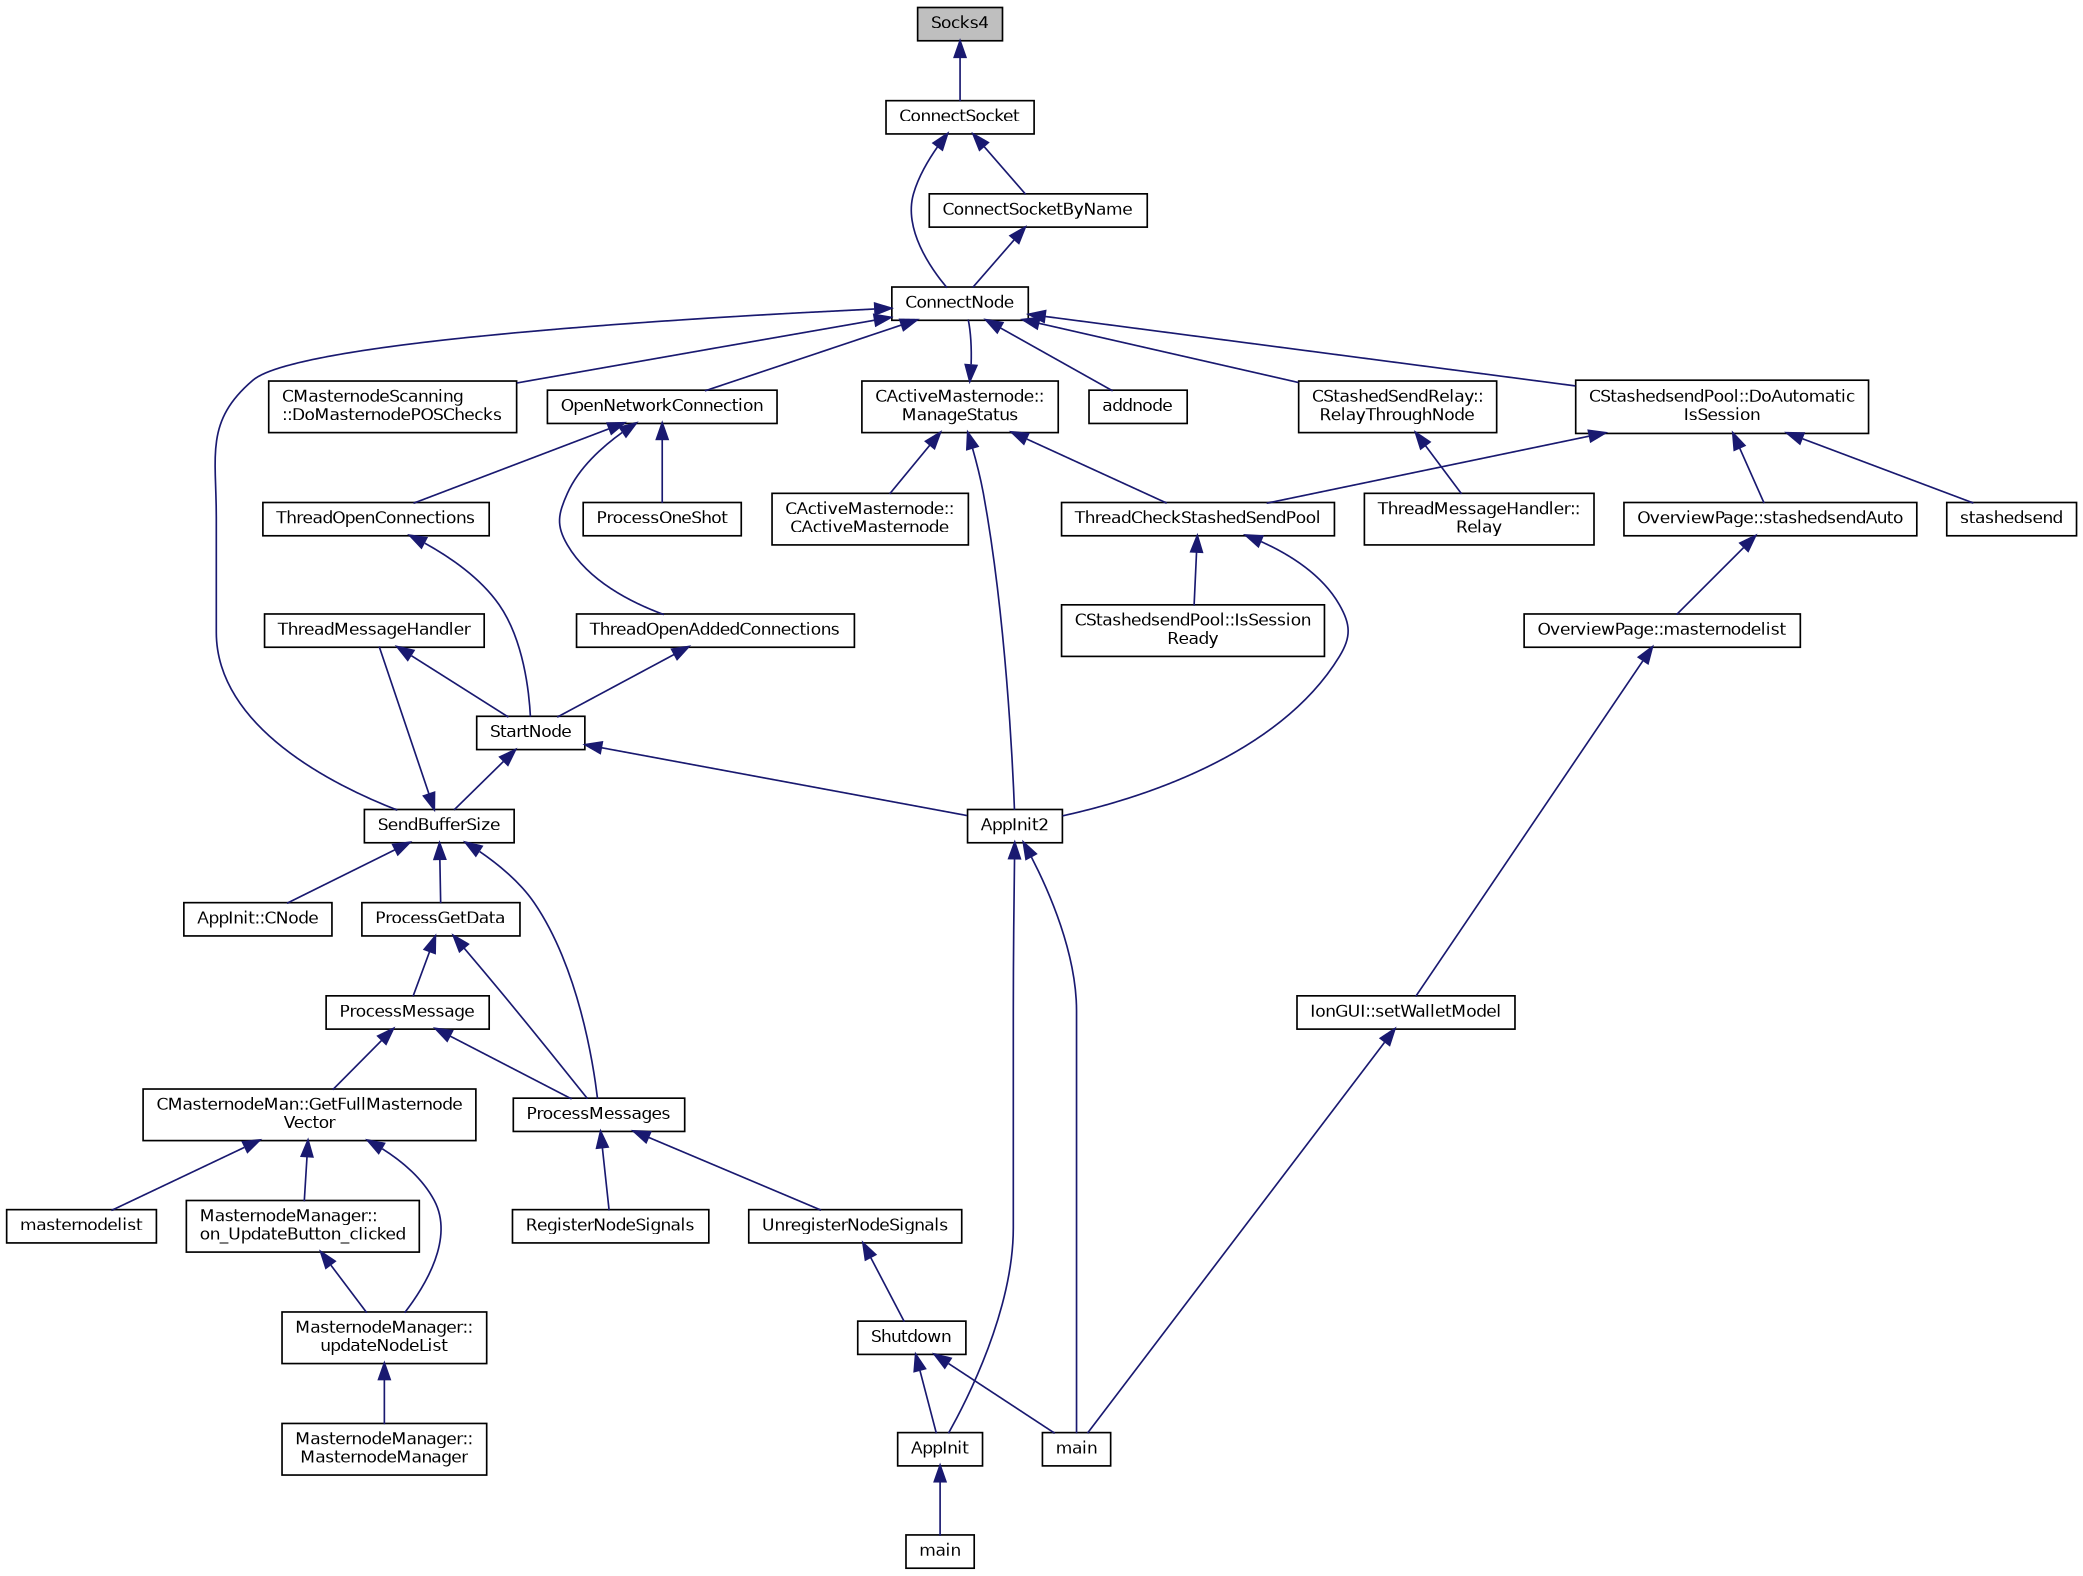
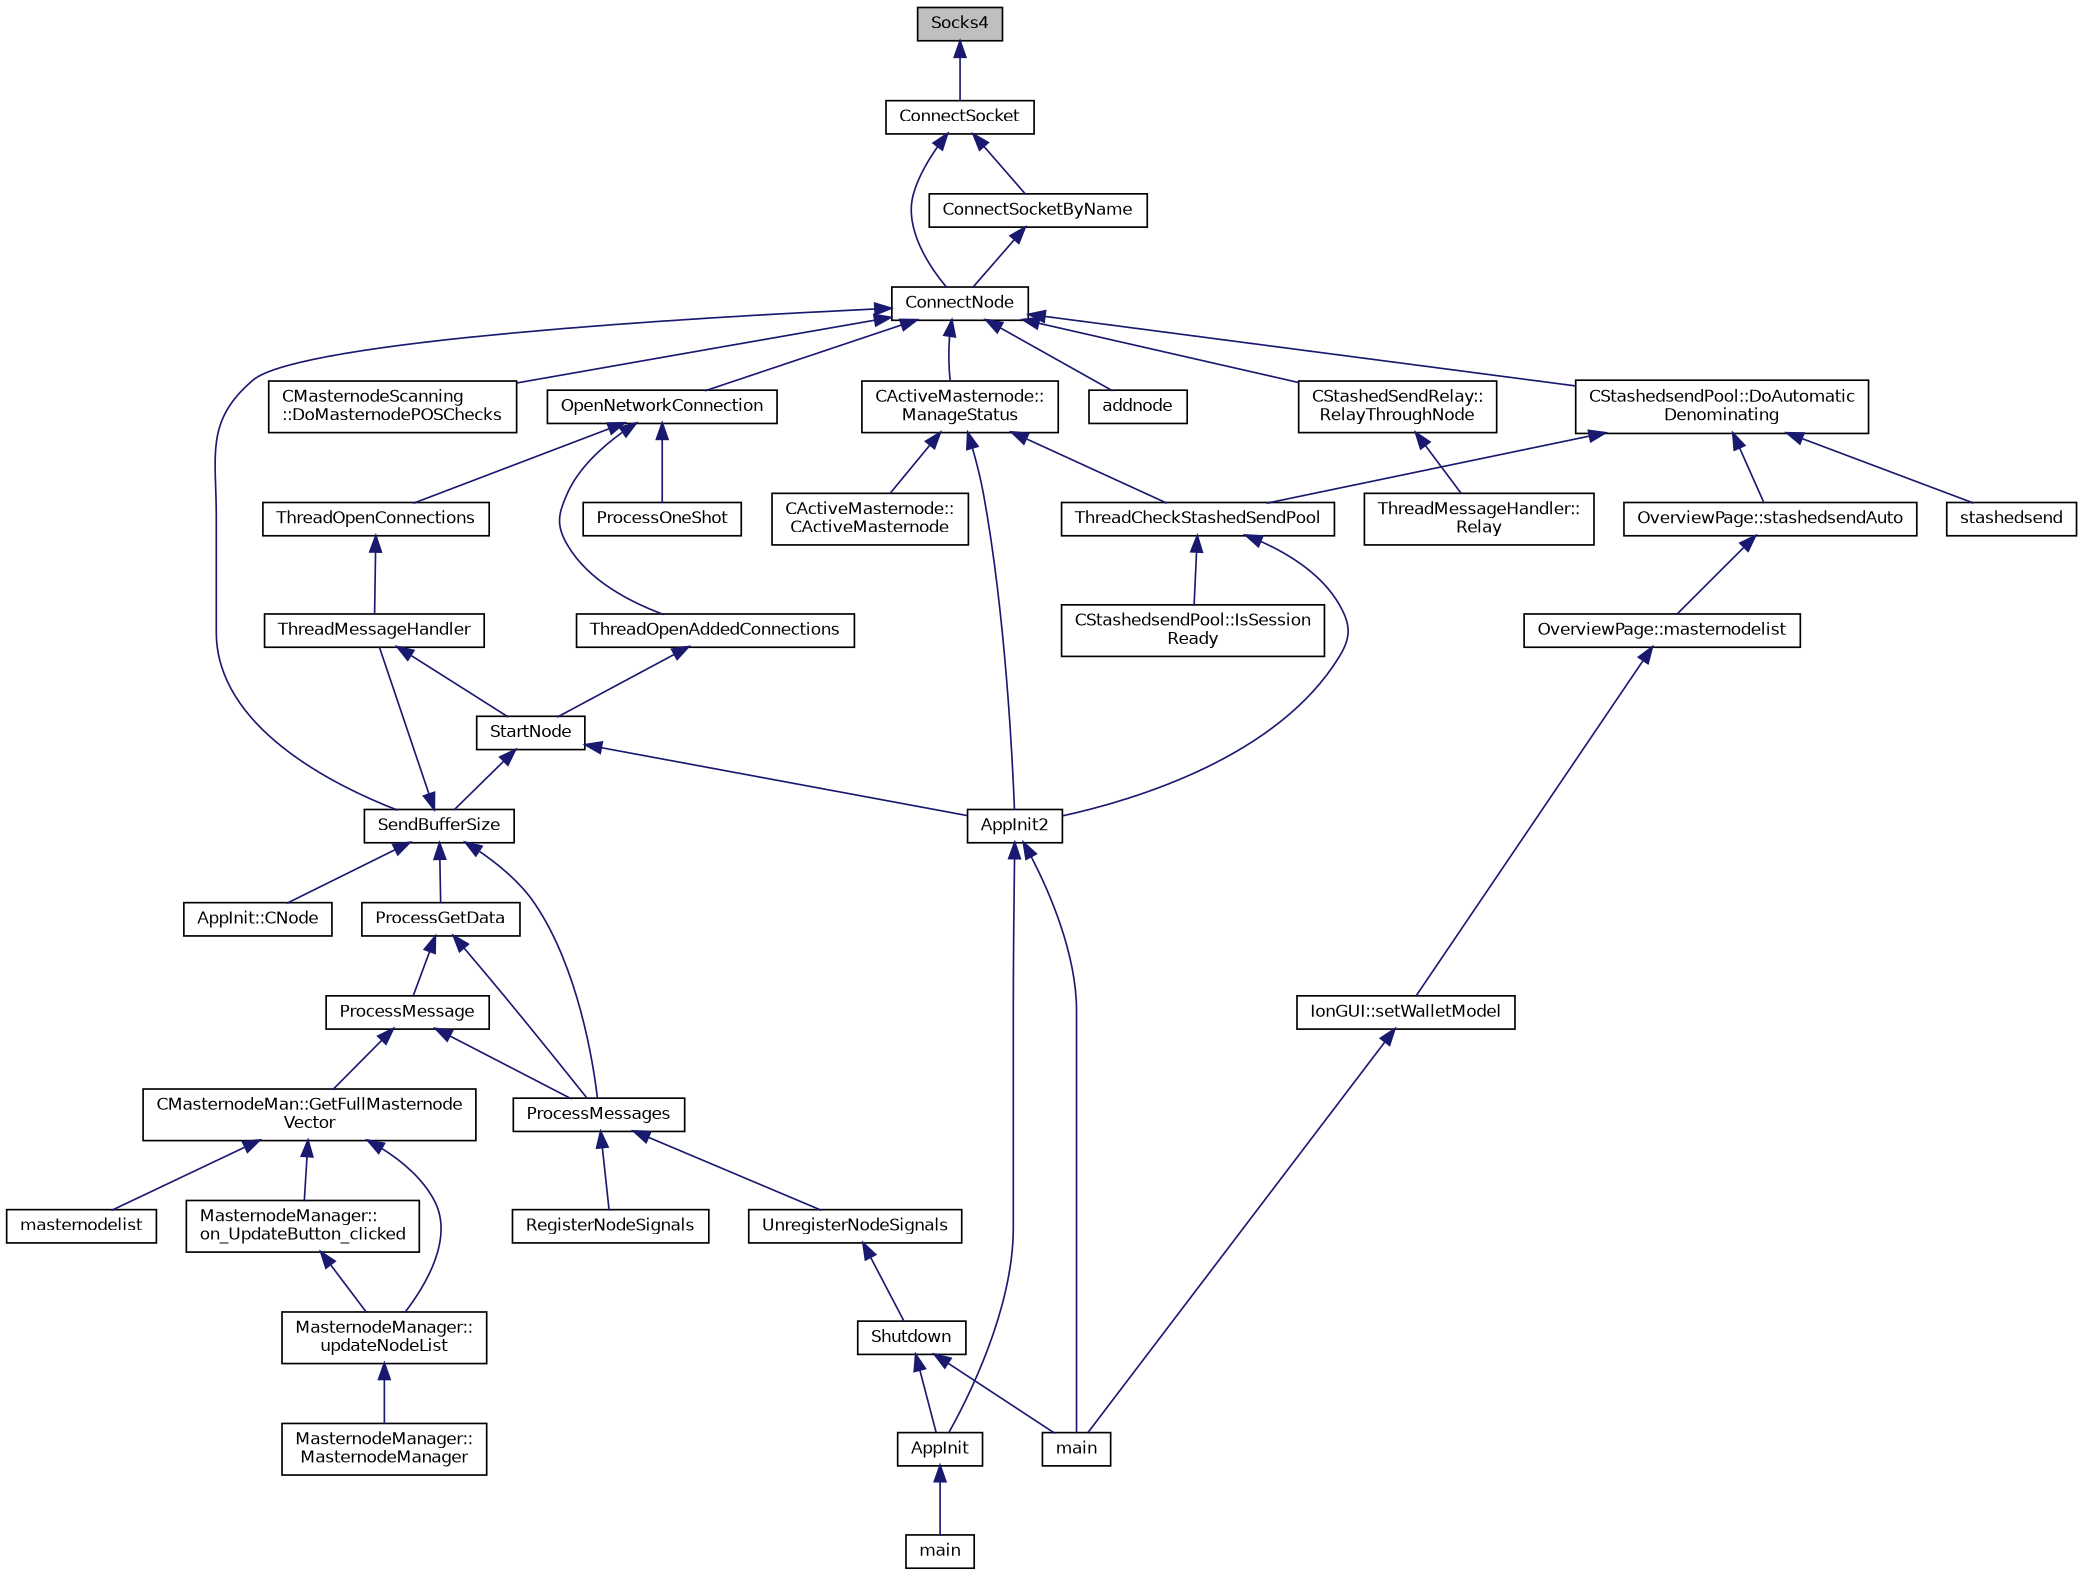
edge "ConnectNode" -> "CActiveMasternode:: ManageStatus": reversed
node "CStashedsendPool::DoAutomatic IsSession": label "CStashedsendPool::DoAutomatic IsSession" -> "CStashedsendPool::DoAutomatic Denominating"
edge "StartNode" -> "ThreadOpenConnections": now "ThreadMessageHandler" -> "ThreadOpenConnections"
